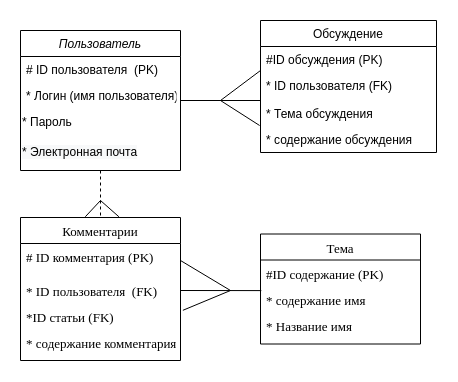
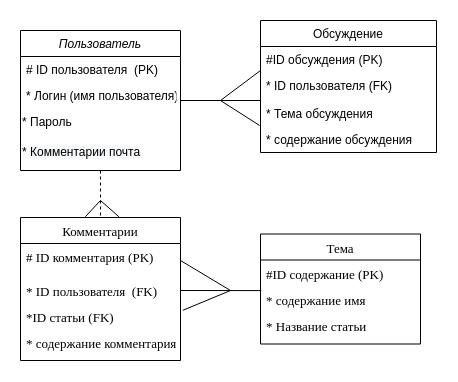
node "* Электронная почта": label "* Электронная почта" -> "* Комментарии почта"
node "* Название имя": label "* Название имя" -> "* Название статьи"
